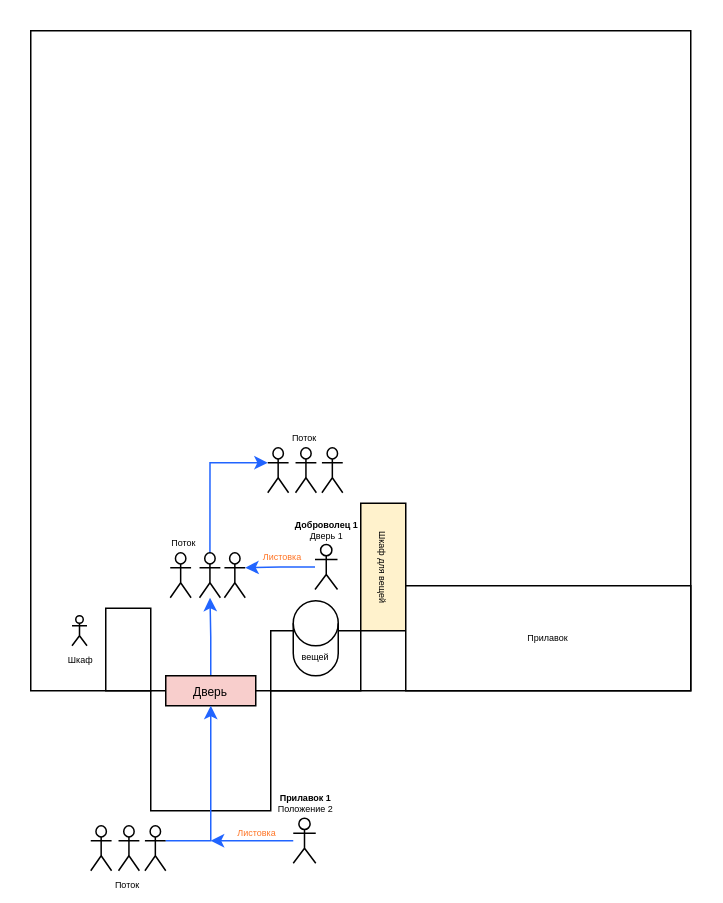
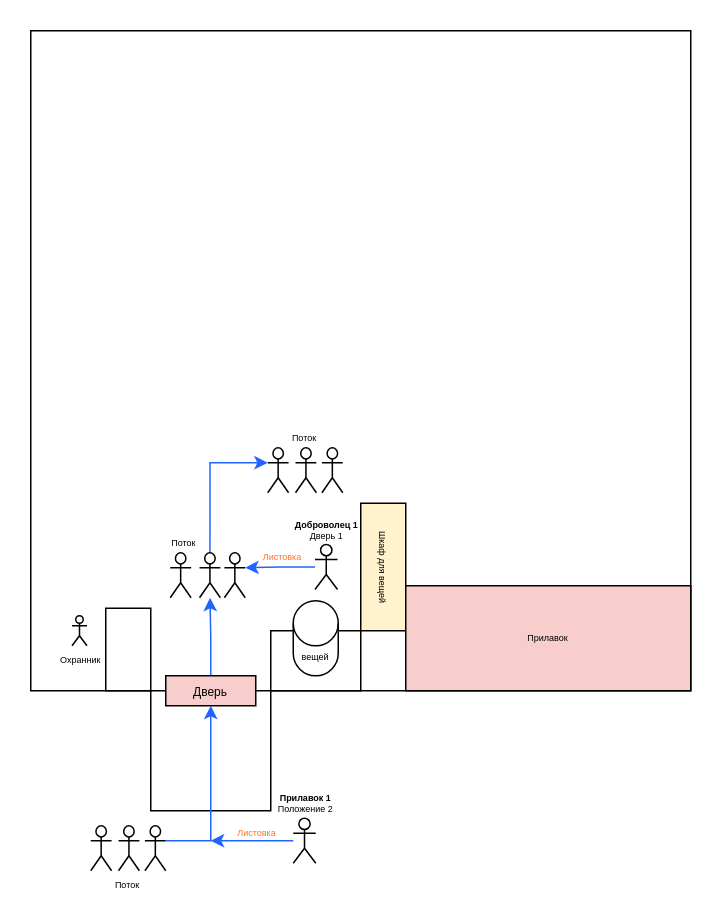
node "Прилавок": fillcolor #ffffff -> #f8cecc
node "Шкаф": label "Шкаф" -> "Охранник"
